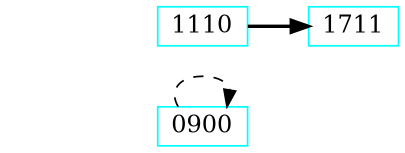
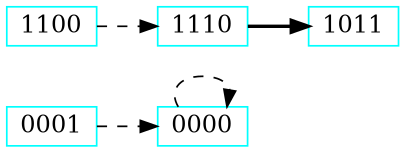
node "1100": added
node "1711": label "1711" -> "1011"
node "0001": added
node "0900": label "0900" -> "0000"
